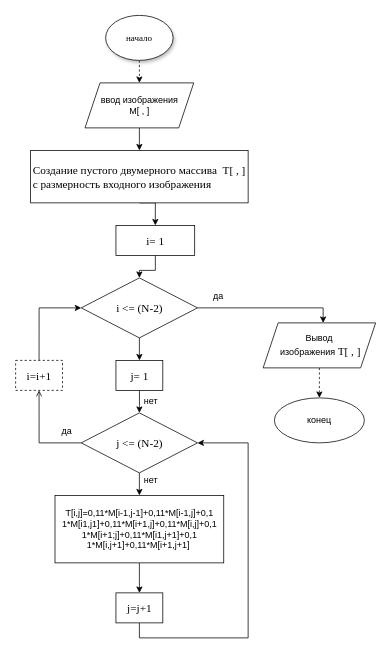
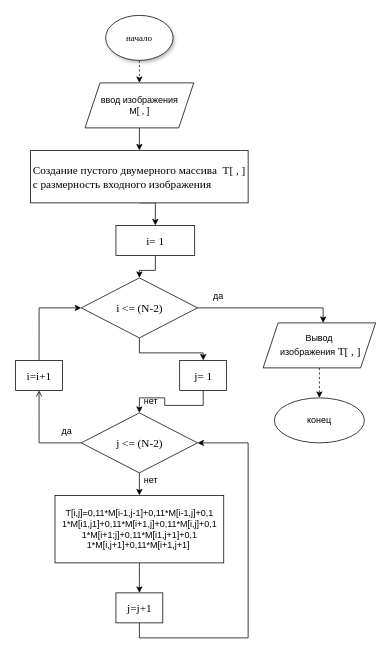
node "i=i+1": style dashed -> solid
node "j= 1": moved (139, 375) -> (203, 375)
